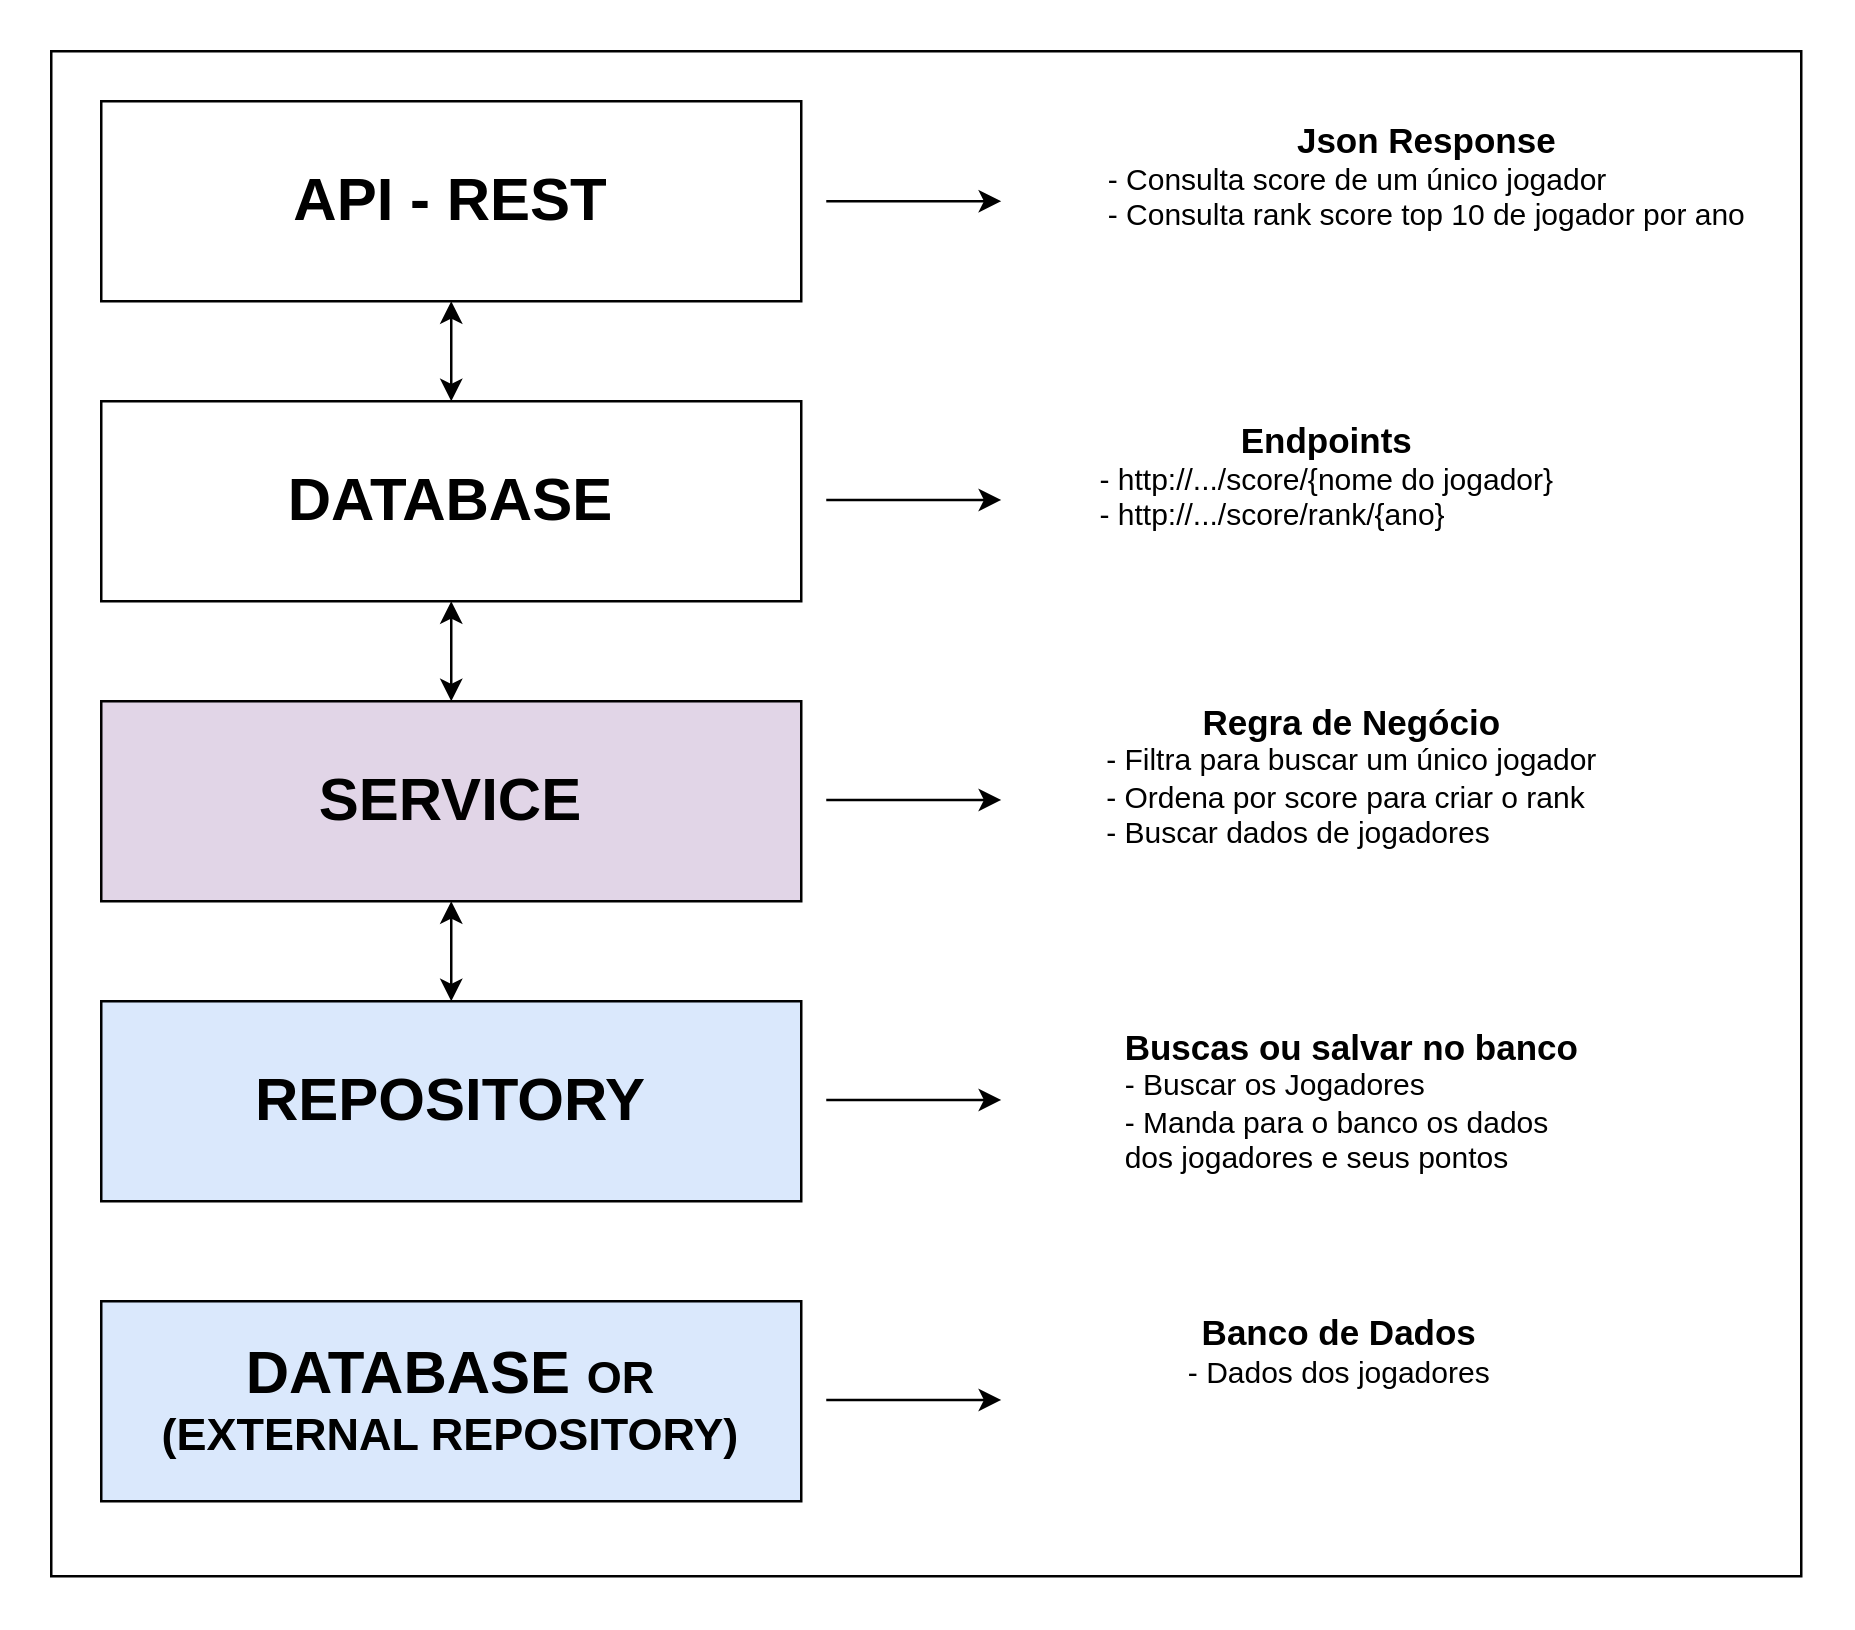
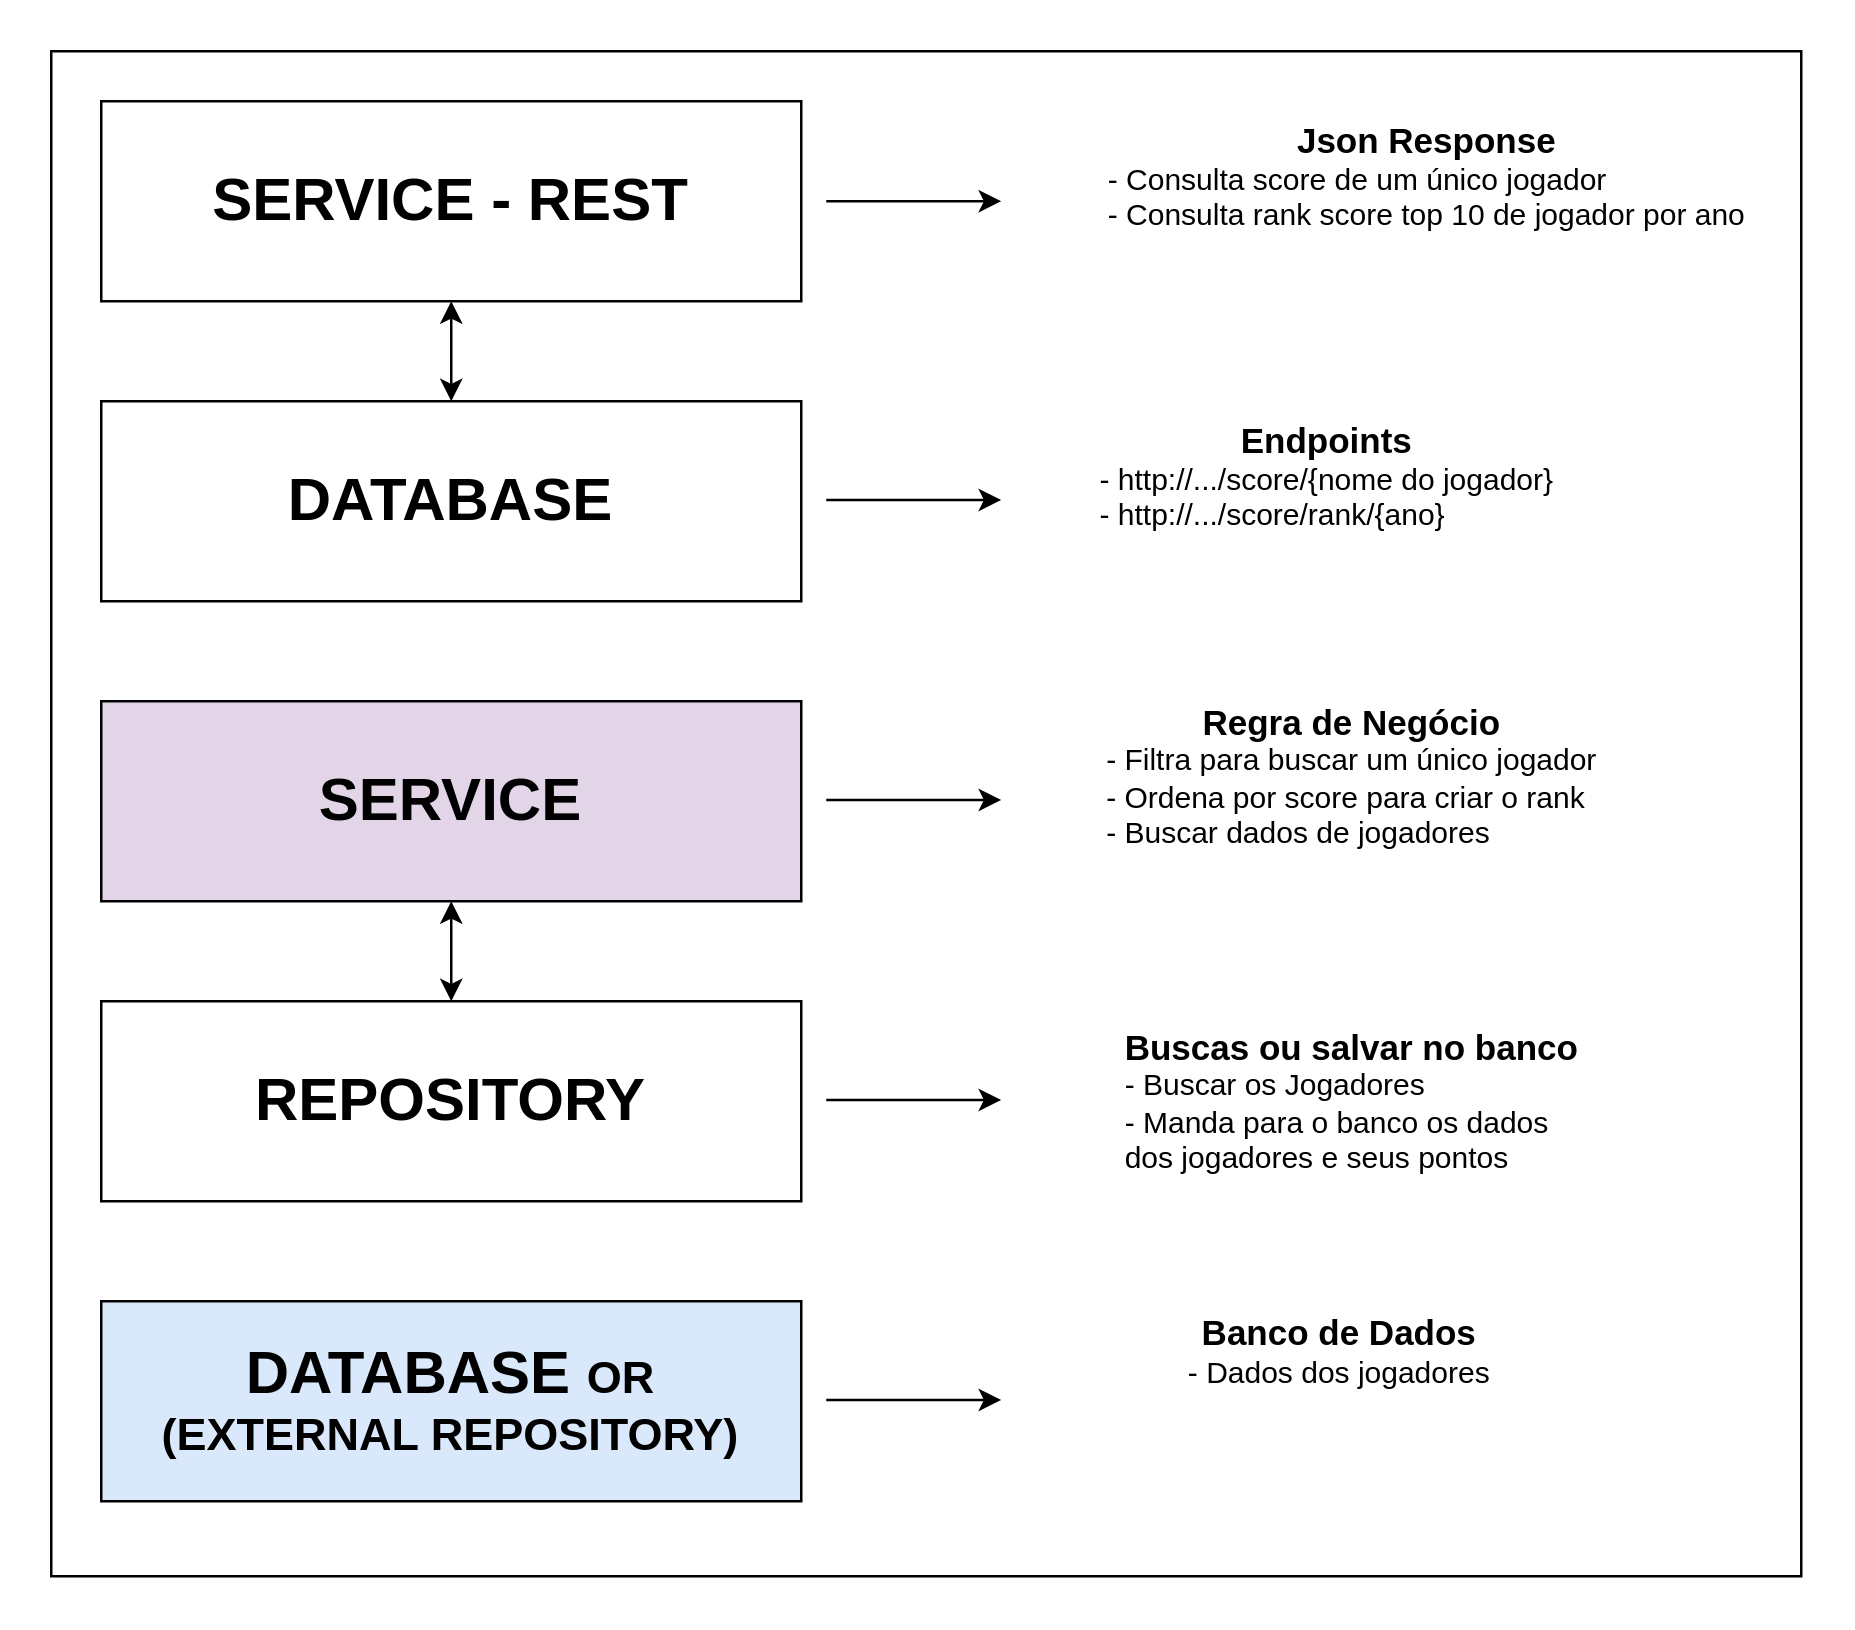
node "API - REST": label "API - REST" -> "SERVICE - REST"
edge "DATABASE" -- "SERVICE": removed
node "REPOSITORY": fillcolor #dae8fc -> #ffffff
